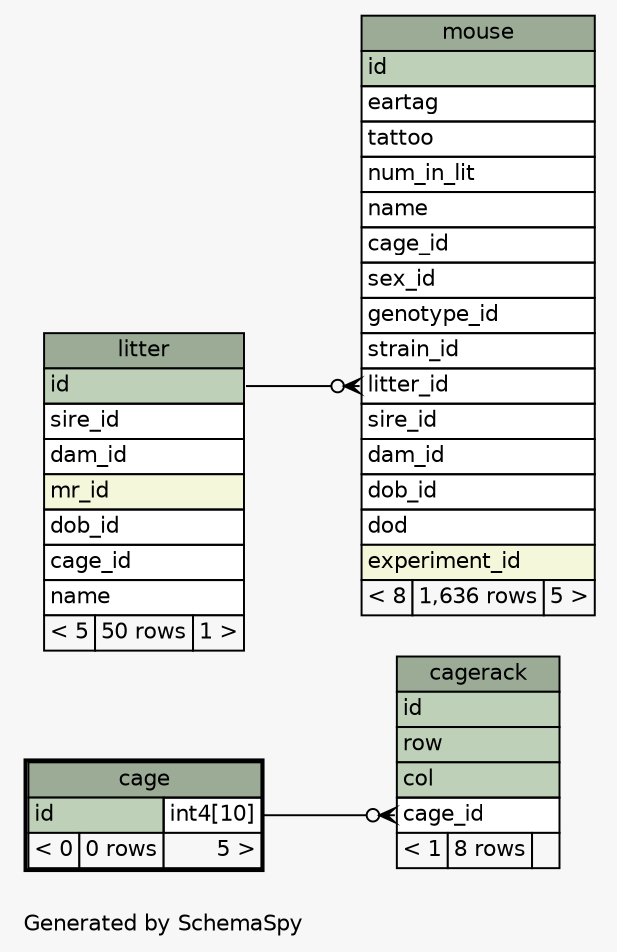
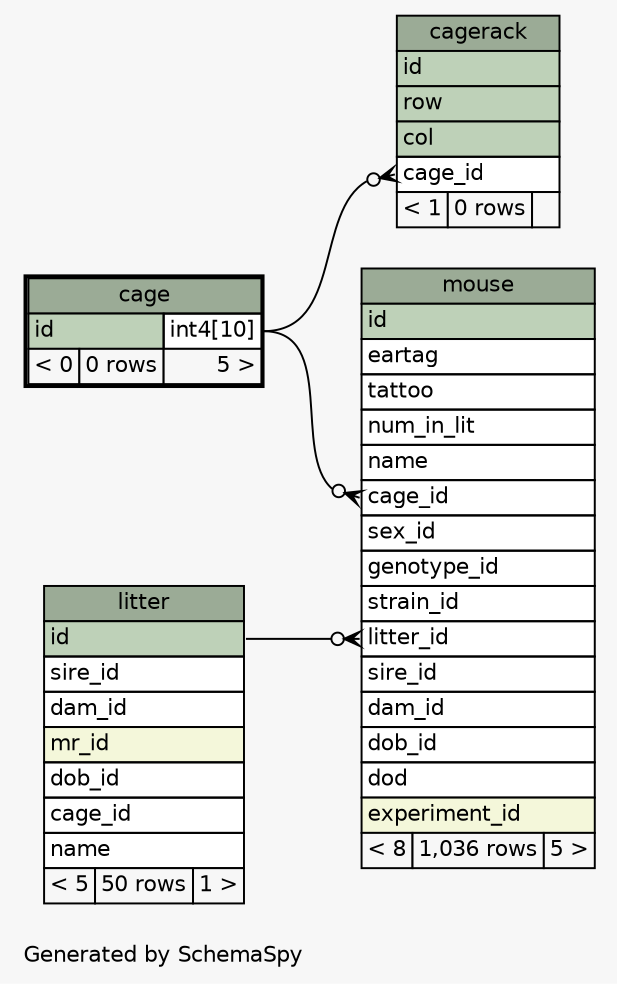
edge "cage" -> "mouse": added
node "mouse": text "1,636 rows" -> "1,036 rows"
node "cagerack": text "8 rows" -> "0 rows"
